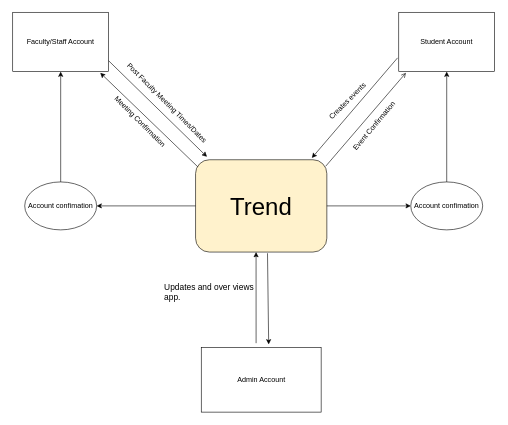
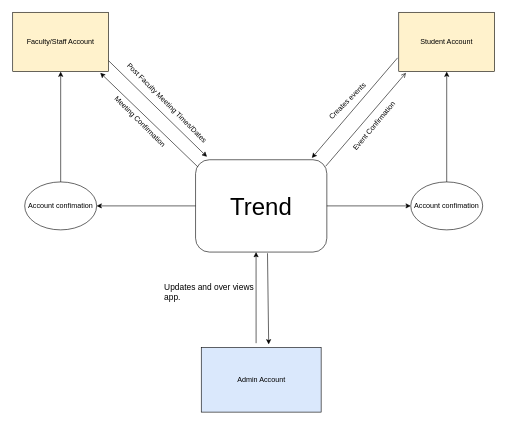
node "Faculty/Staff Account": fillcolor #ffffff -> #fff2cc
node "Student Account": fillcolor #ffffff -> #fff2cc
node "Trend": fillcolor #fff2cc -> #ffffff
node "Admin Account": fillcolor #ffffff -> #dae8fc
